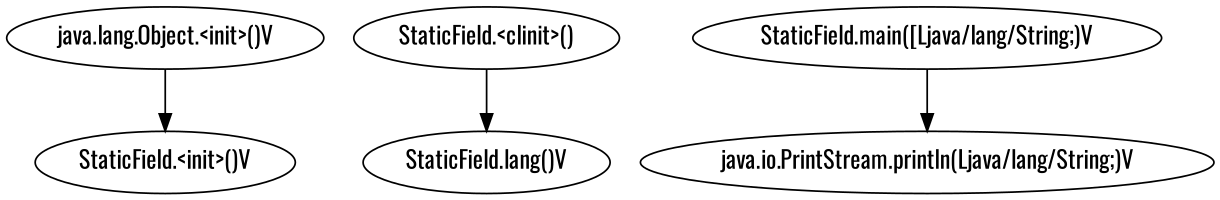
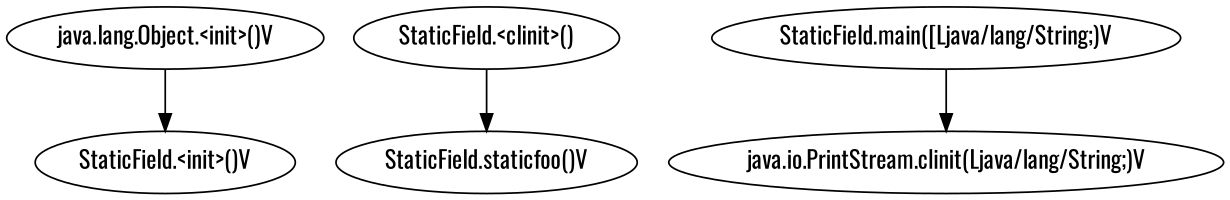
node "StaticField.lang()V": label "StaticField.lang()V" -> "StaticField.staticfoo()V"
node "java.io.PrintStream.println(Ljava/lang/String;)V": label "java.io.PrintStream.println(Ljava/lang/String;)V" -> "java.io.PrintStream.clinit(Ljava/lang/String;)V"
